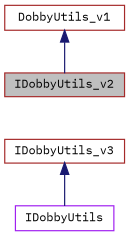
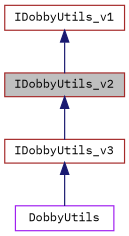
node "DobbyUtils_v1": label "DobbyUtils_v1" -> "IDobbyUtils_v1"
edge "IDobbyUtils_v3" -> "IDobbyUtils_v2": added
node "IDobbyUtils": label "IDobbyUtils" -> "DobbyUtils"
